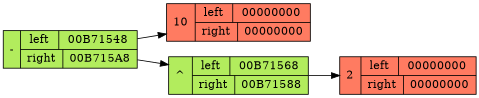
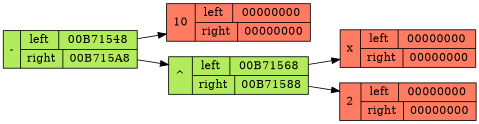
node "x": added
